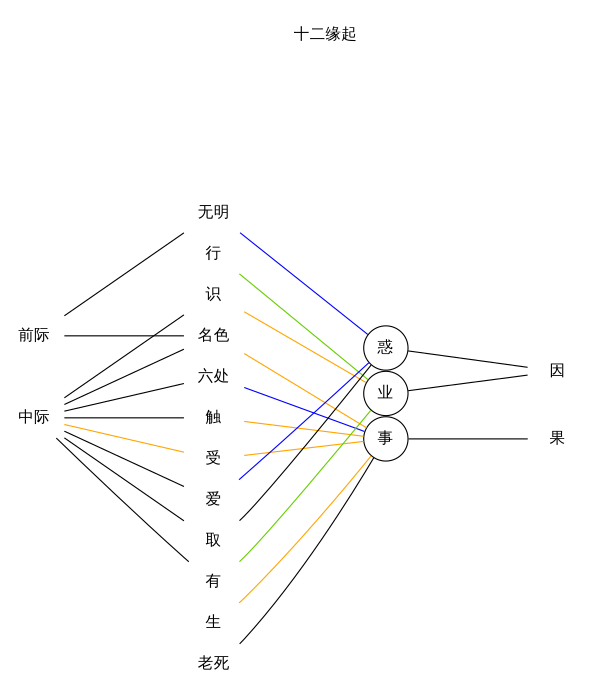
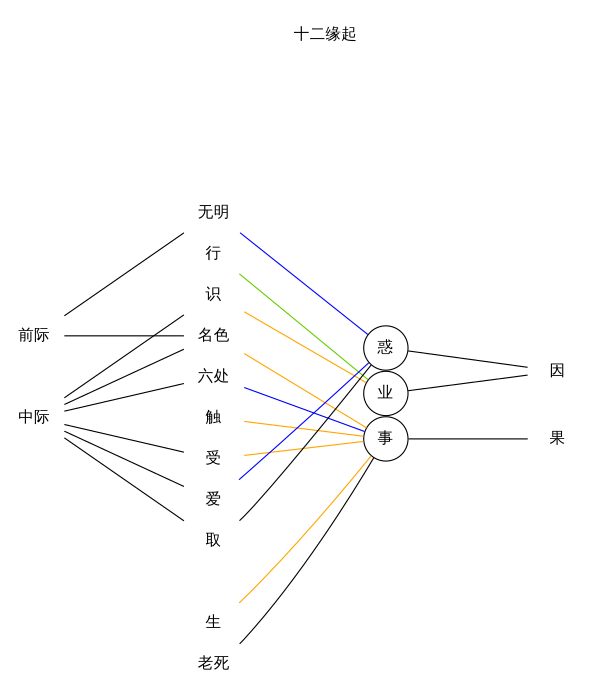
edge "中际" -- "触": removed
edge "中际" -- "受": color orange -> black
node "有": removed
